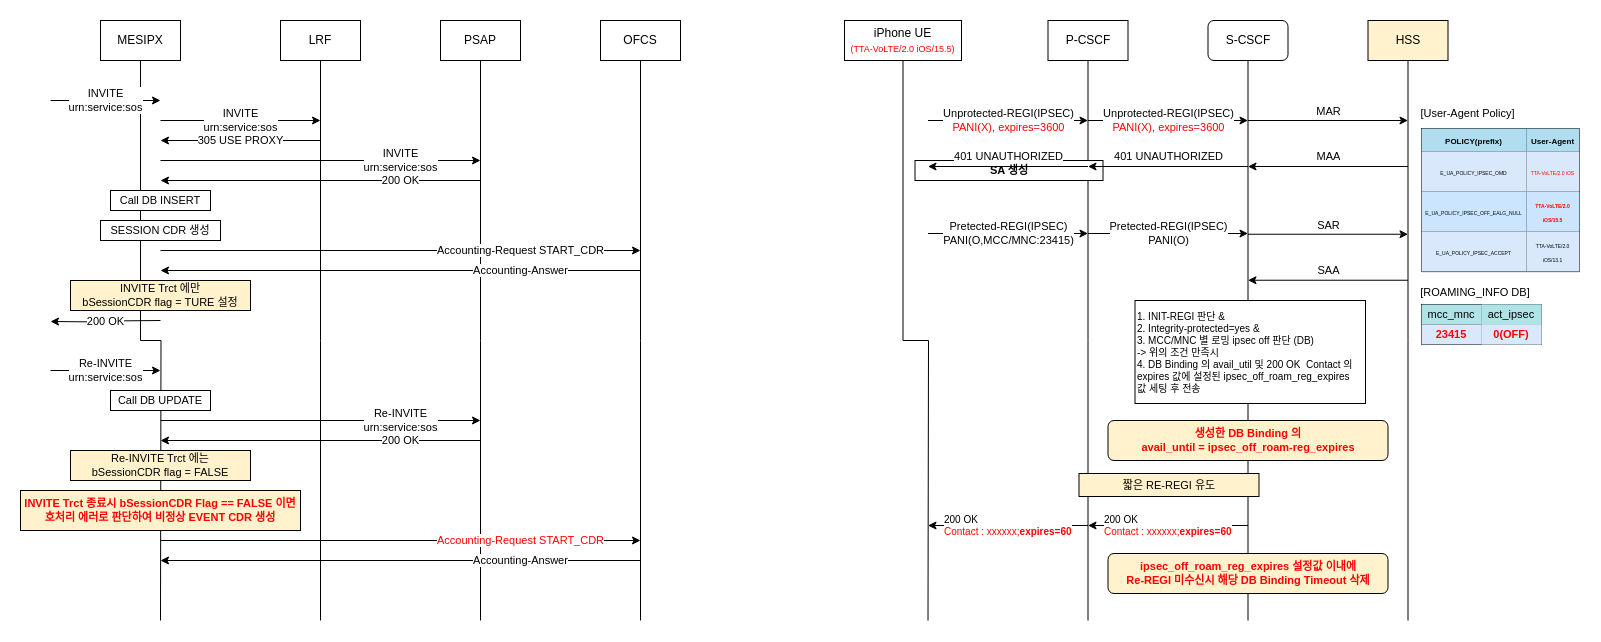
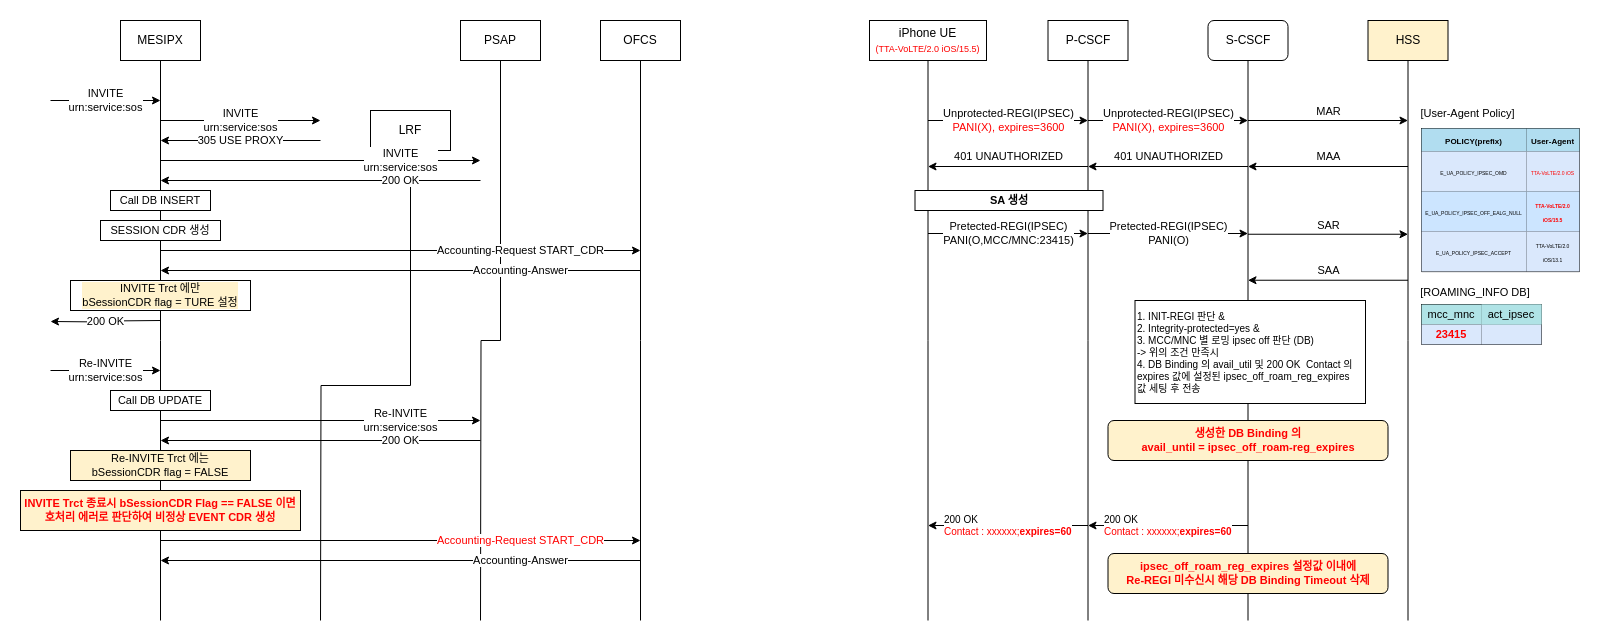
node "MESIPX": moved (141, 41) -> (161, 41)
node "LRF": moved (321, 41) -> (411, 131)
node "PSAP": moved (481, 41) -> (501, 41)
node "iPhone UE (TTA-VoLTE/2.0 iOS/15.5)": moved (903, 41) -> (928, 41)
node "SA 생성": moved (1009, 171) -> (1009, 201)
node "INVITE Trct 에만 bSessionCDR flag = TURE 설정": fillcolor #fff2cc -> #ffffff
node "0(OFF)": removed
node "짧은 RE-REGI 유도": removed
